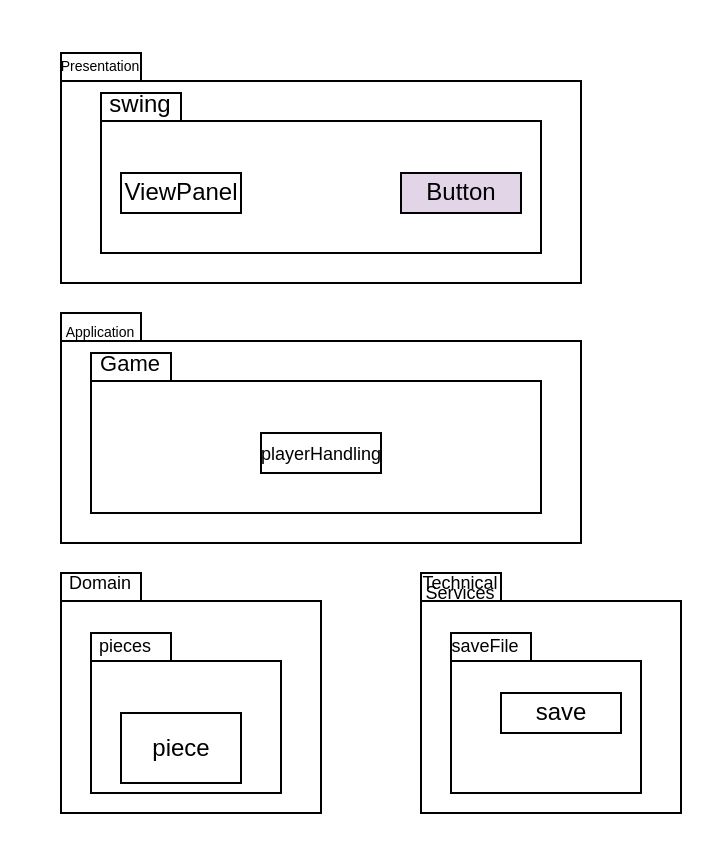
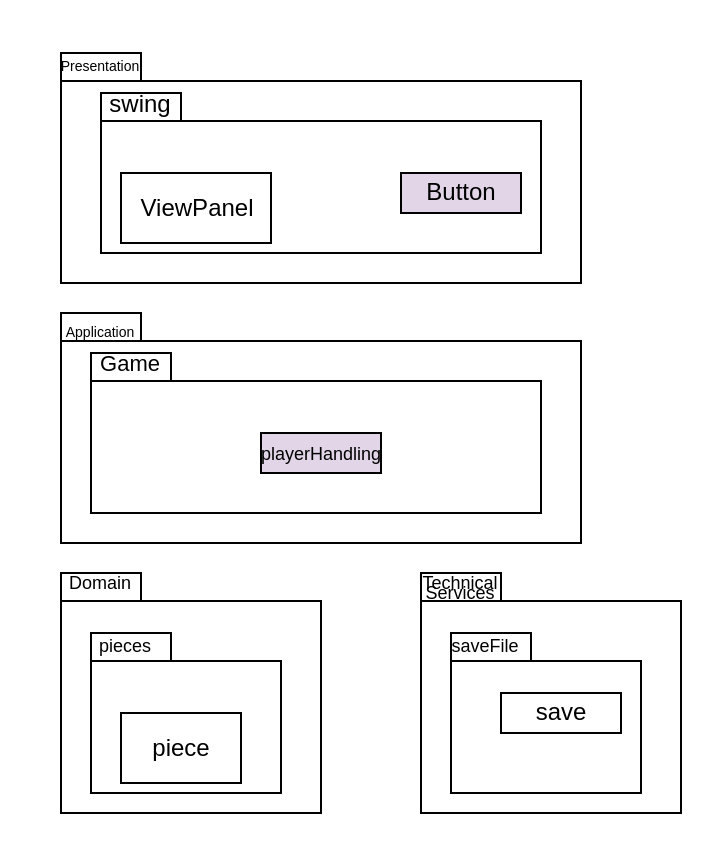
node "ViewPanel": size 120x40 -> 150x70
node "playerHandling": fillcolor #ffffff -> #e1d5e7
